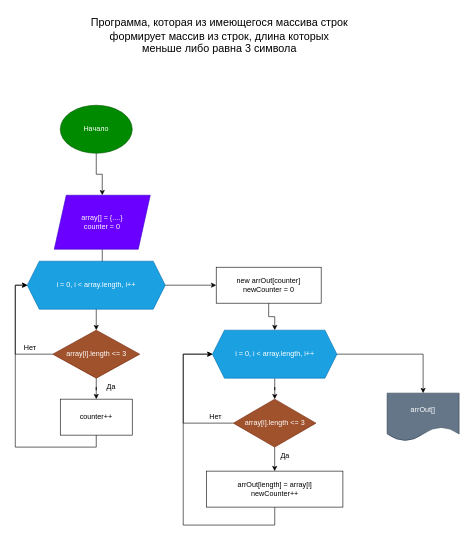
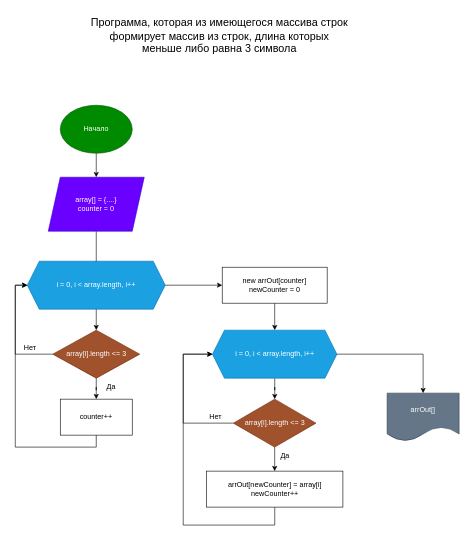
node "array[] = {....} counter = 0": moved (102, 222) -> (96, 204)
node "new arrOut[counter] newCounter = 0": moved (269, 285) -> (275, 285)
node "arrOut[length] = array[i] newCounter++": label "arrOut[length] = array[i] newCounter++" -> "arrOut[newCounter] = array[i] newCounter++"
